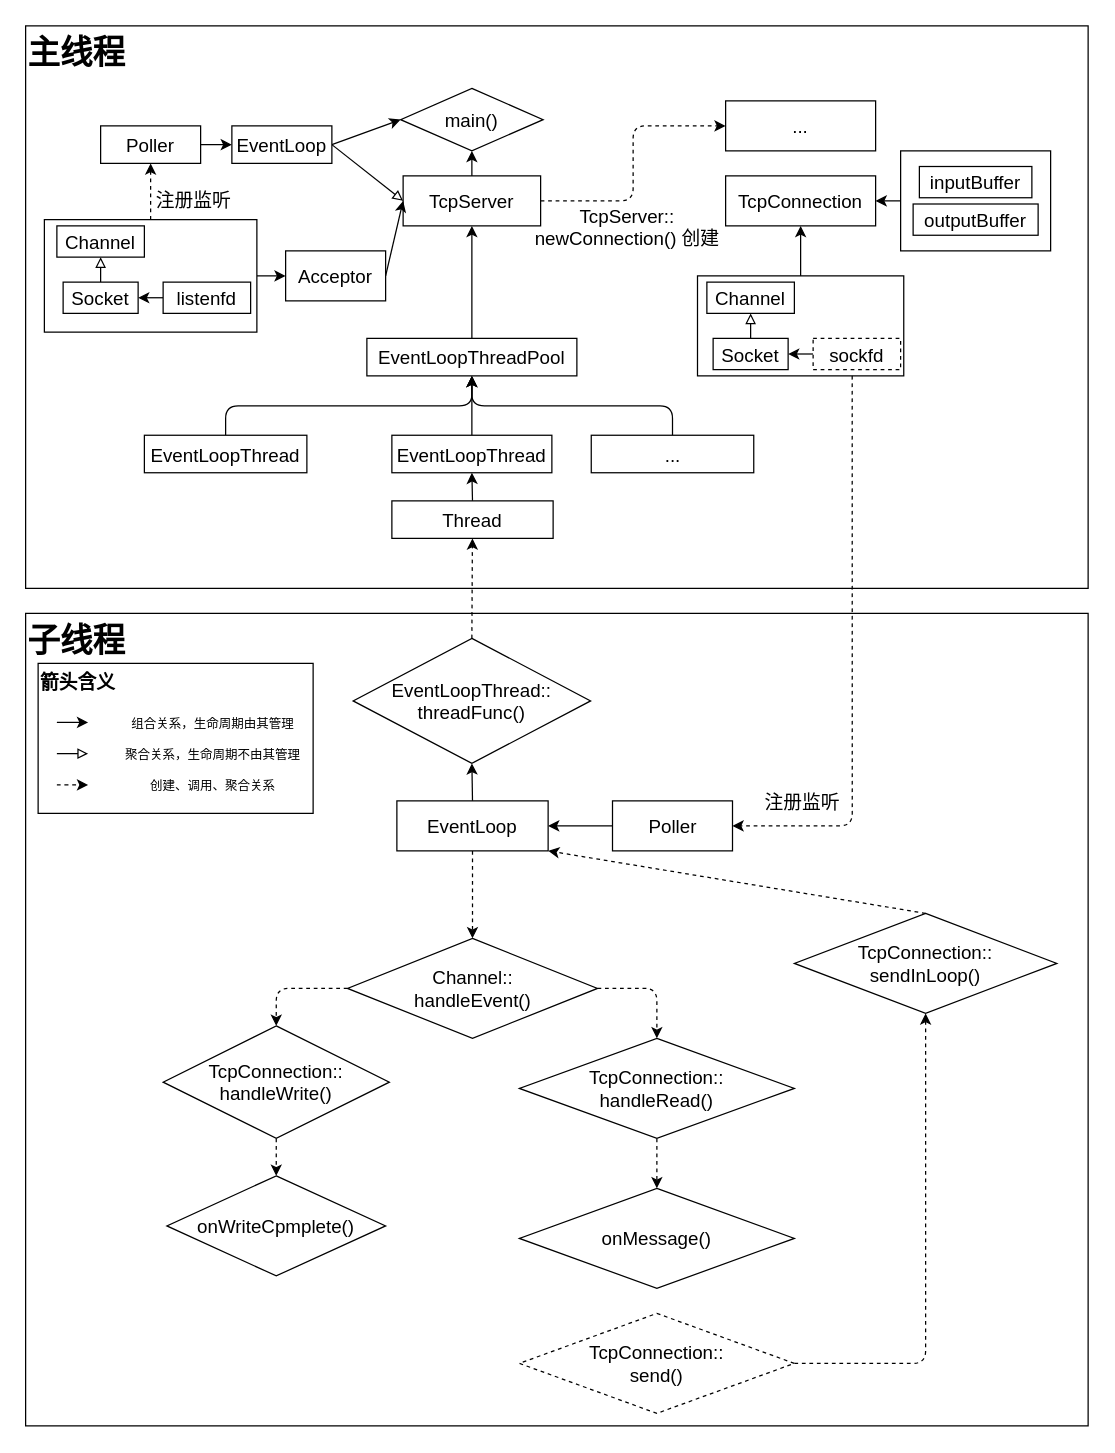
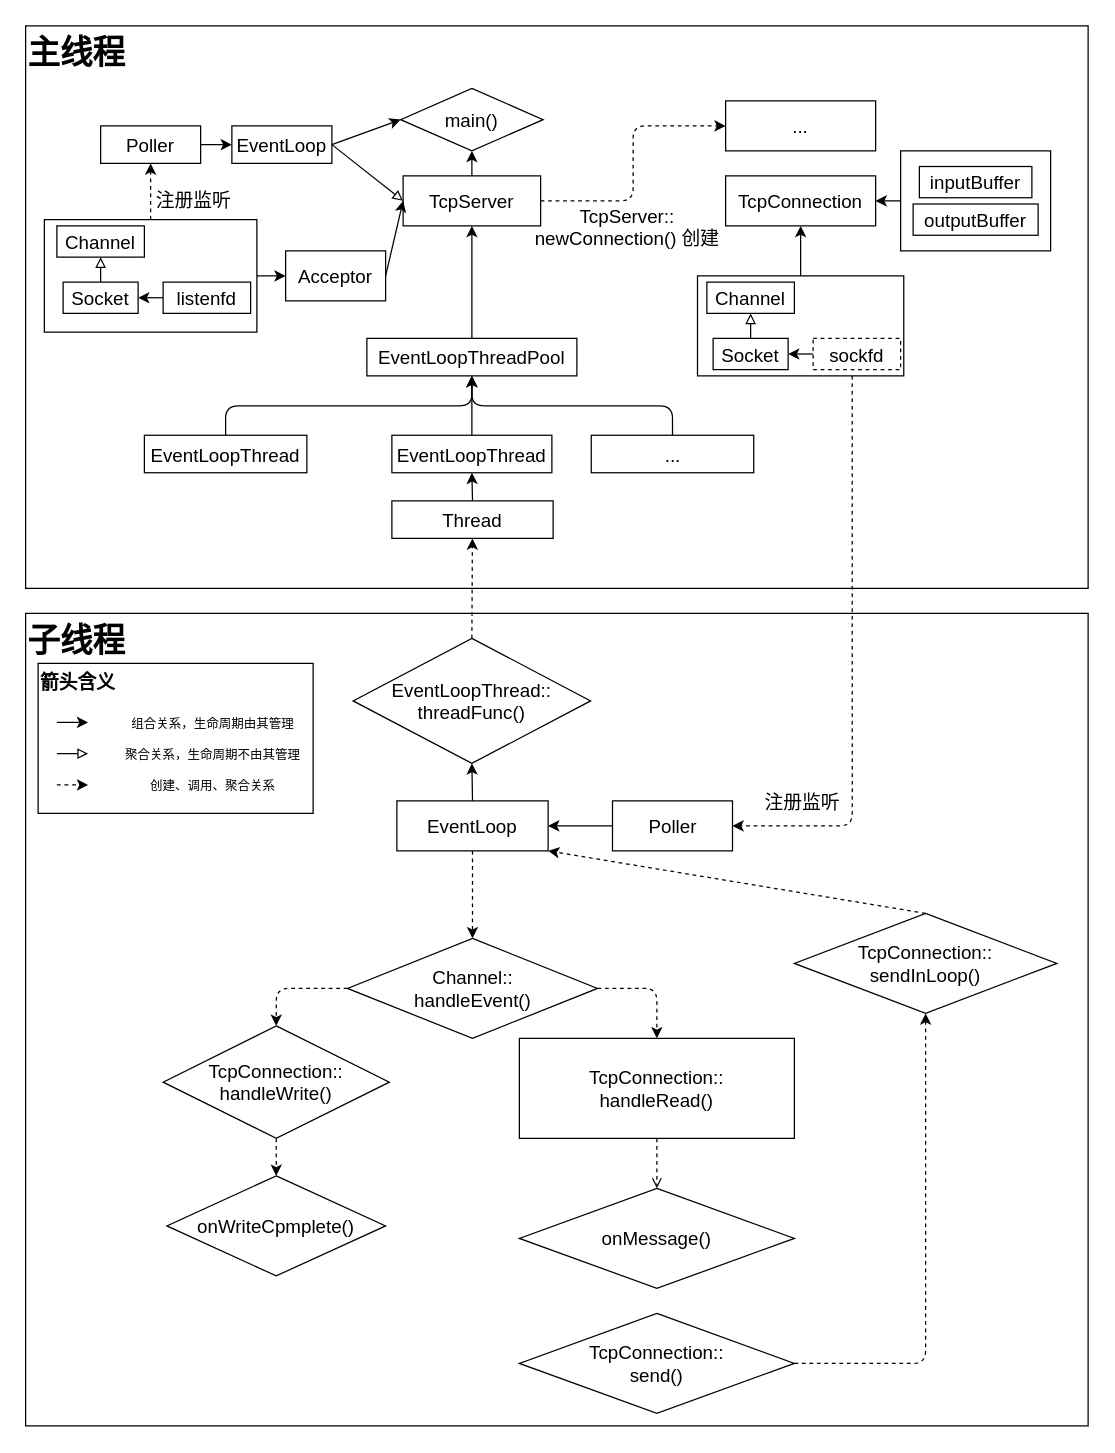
node "TcpConnection:: handleRead()": shape diamond -> rectangle
edge "TcpConnection:: handleRead()" -> "onMessage()": arrowhead classic -> open
node "TcpConnection::send()": style dashed -> solid
